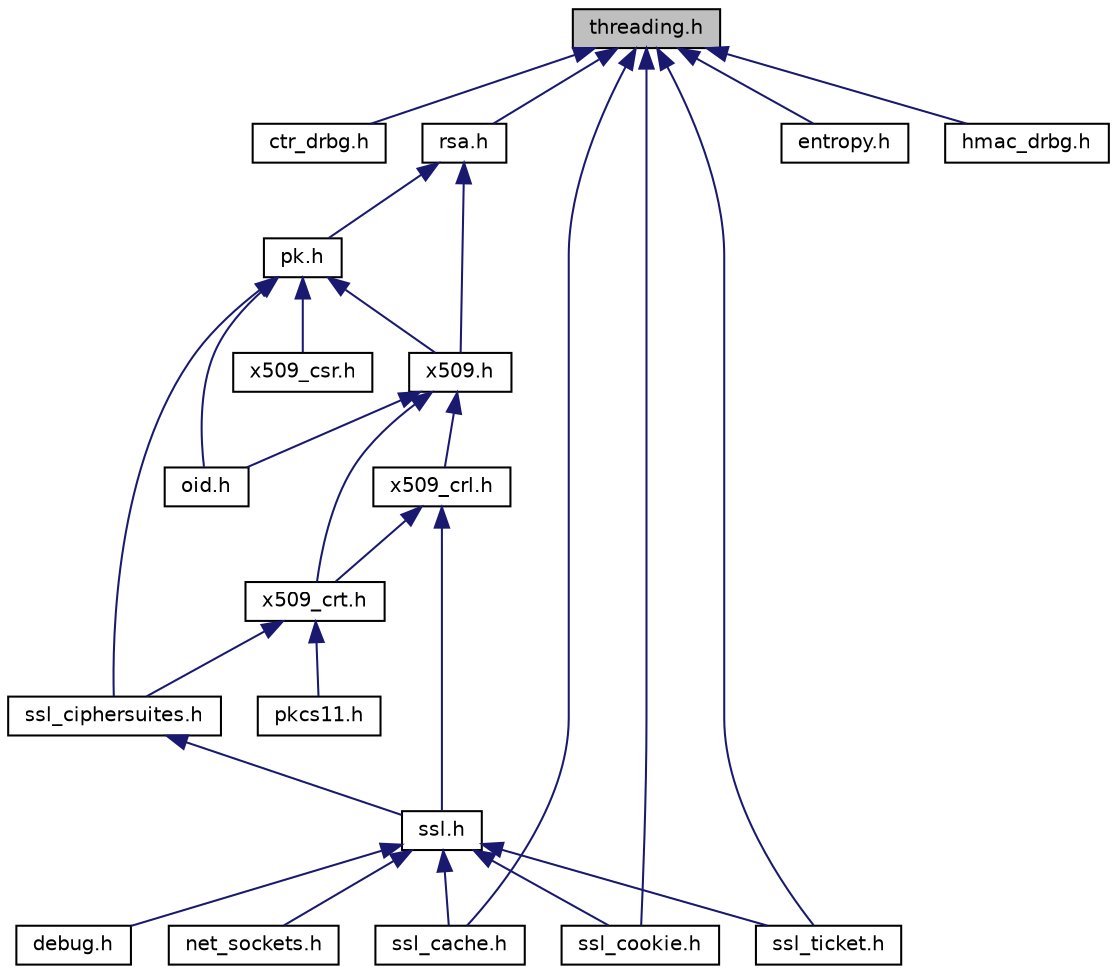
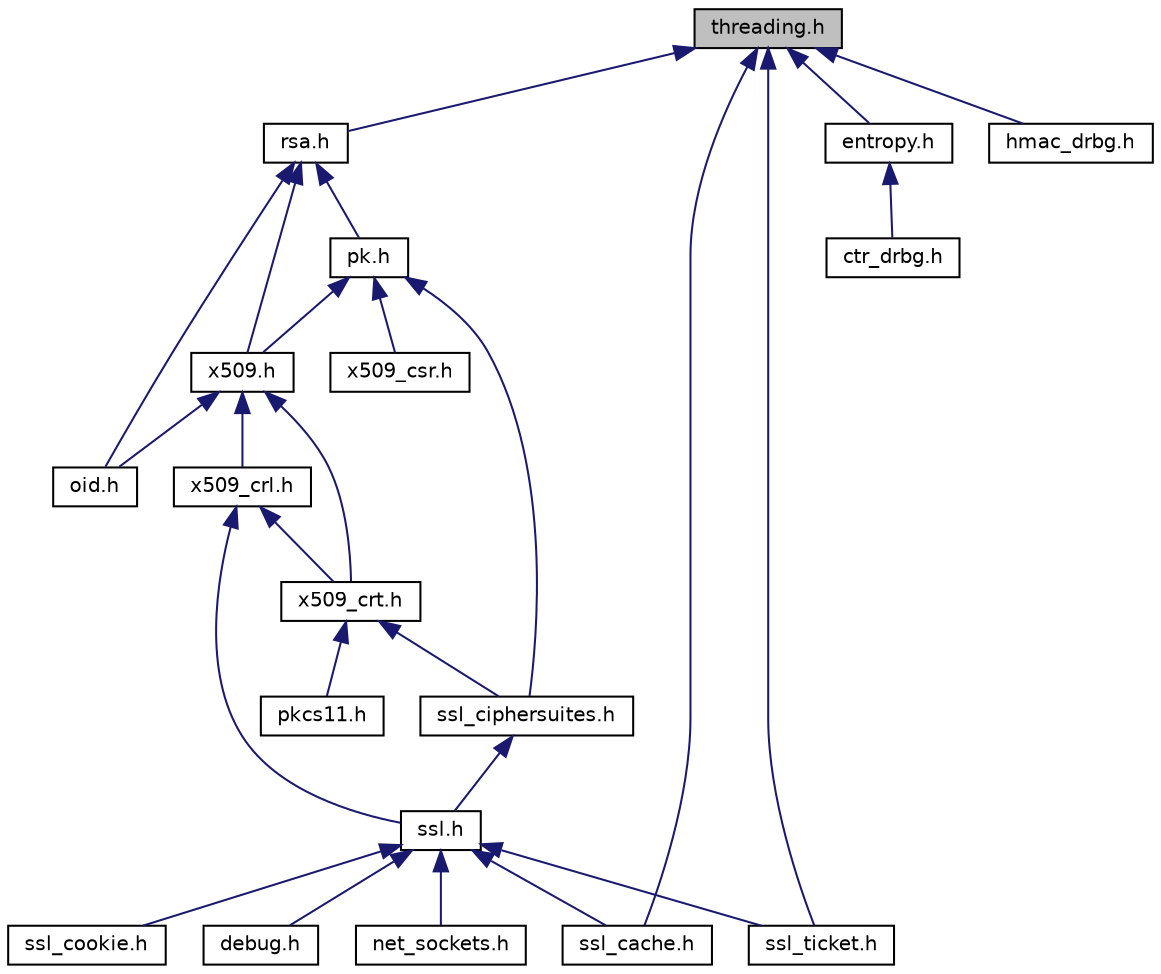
edge "ctr_drbg.h" -> "threading.h": now "ctr_drbg.h" -> "entropy.h"
edge "oid.h" -> "pk.h": now "oid.h" -> "rsa.h"
edge "ssl_cookie.h" -> "threading.h": removed
